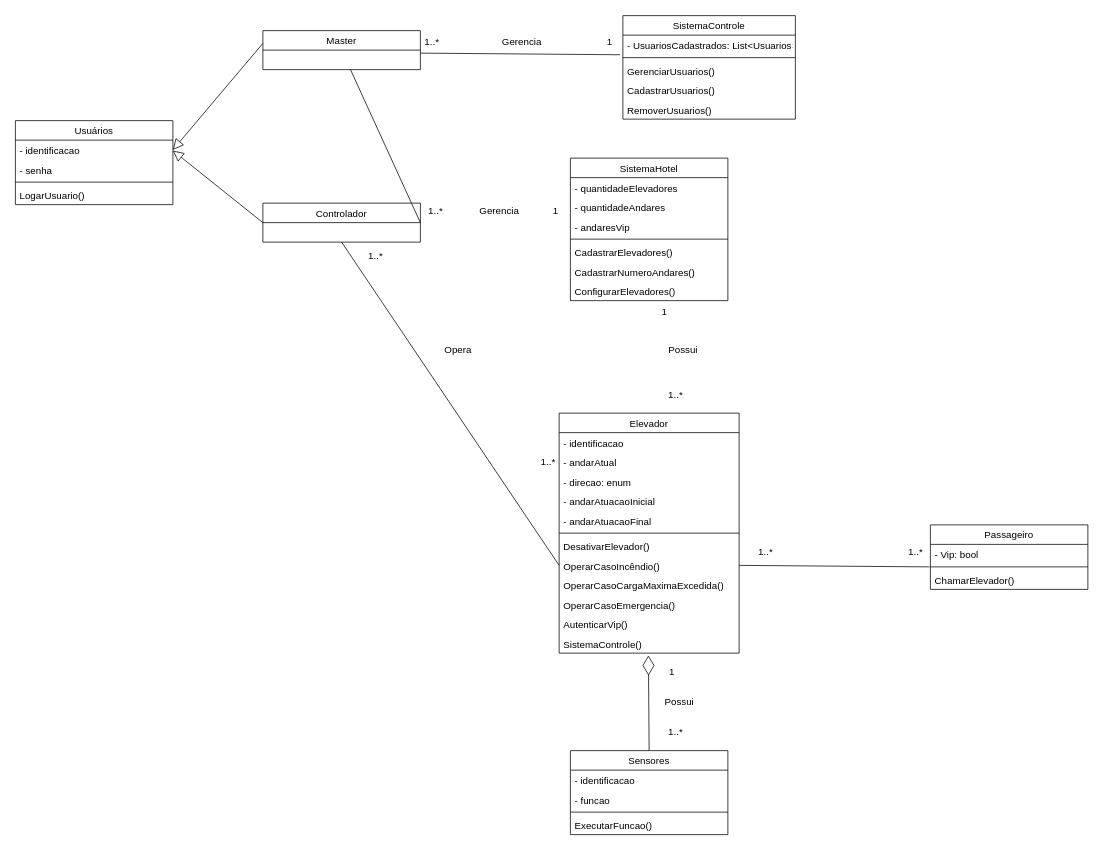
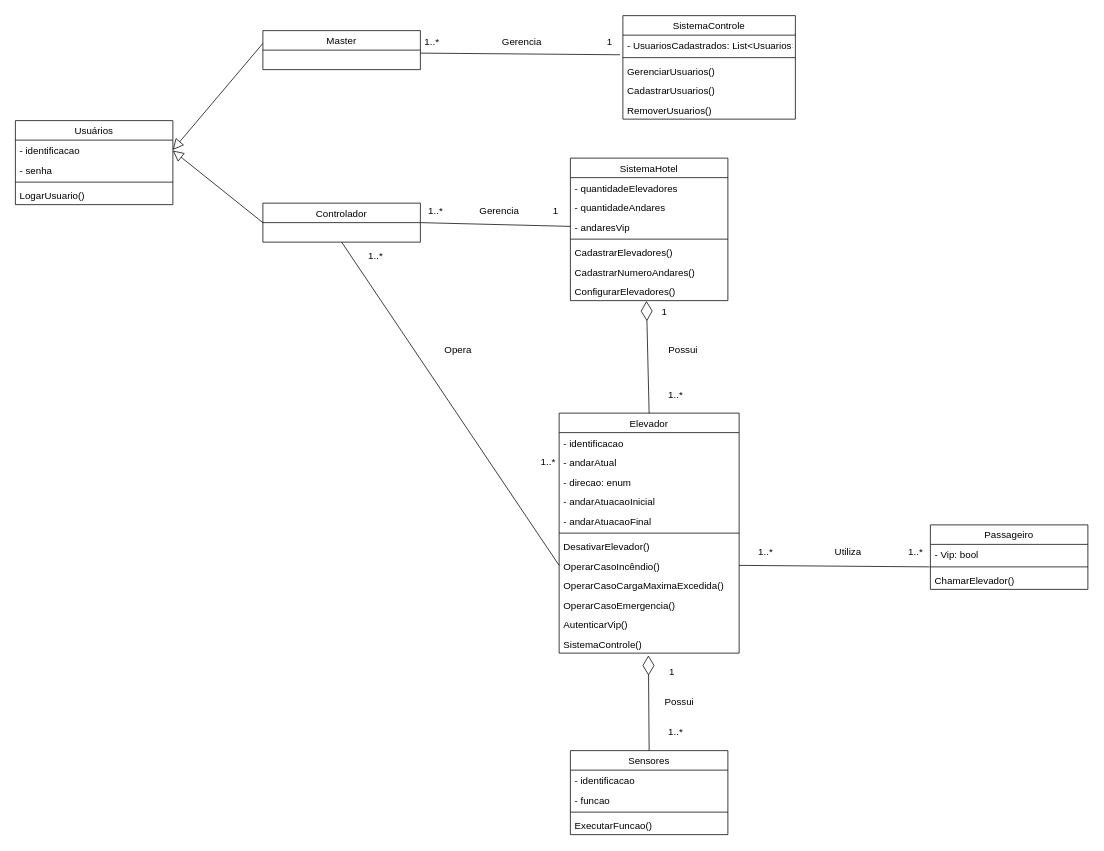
edge "Master" -- "Controlador": now "- andaresVip" -- "Controlador"
edge "Elevador" -> "ConfigurarElevadores()": added
node "Utiliza": added
